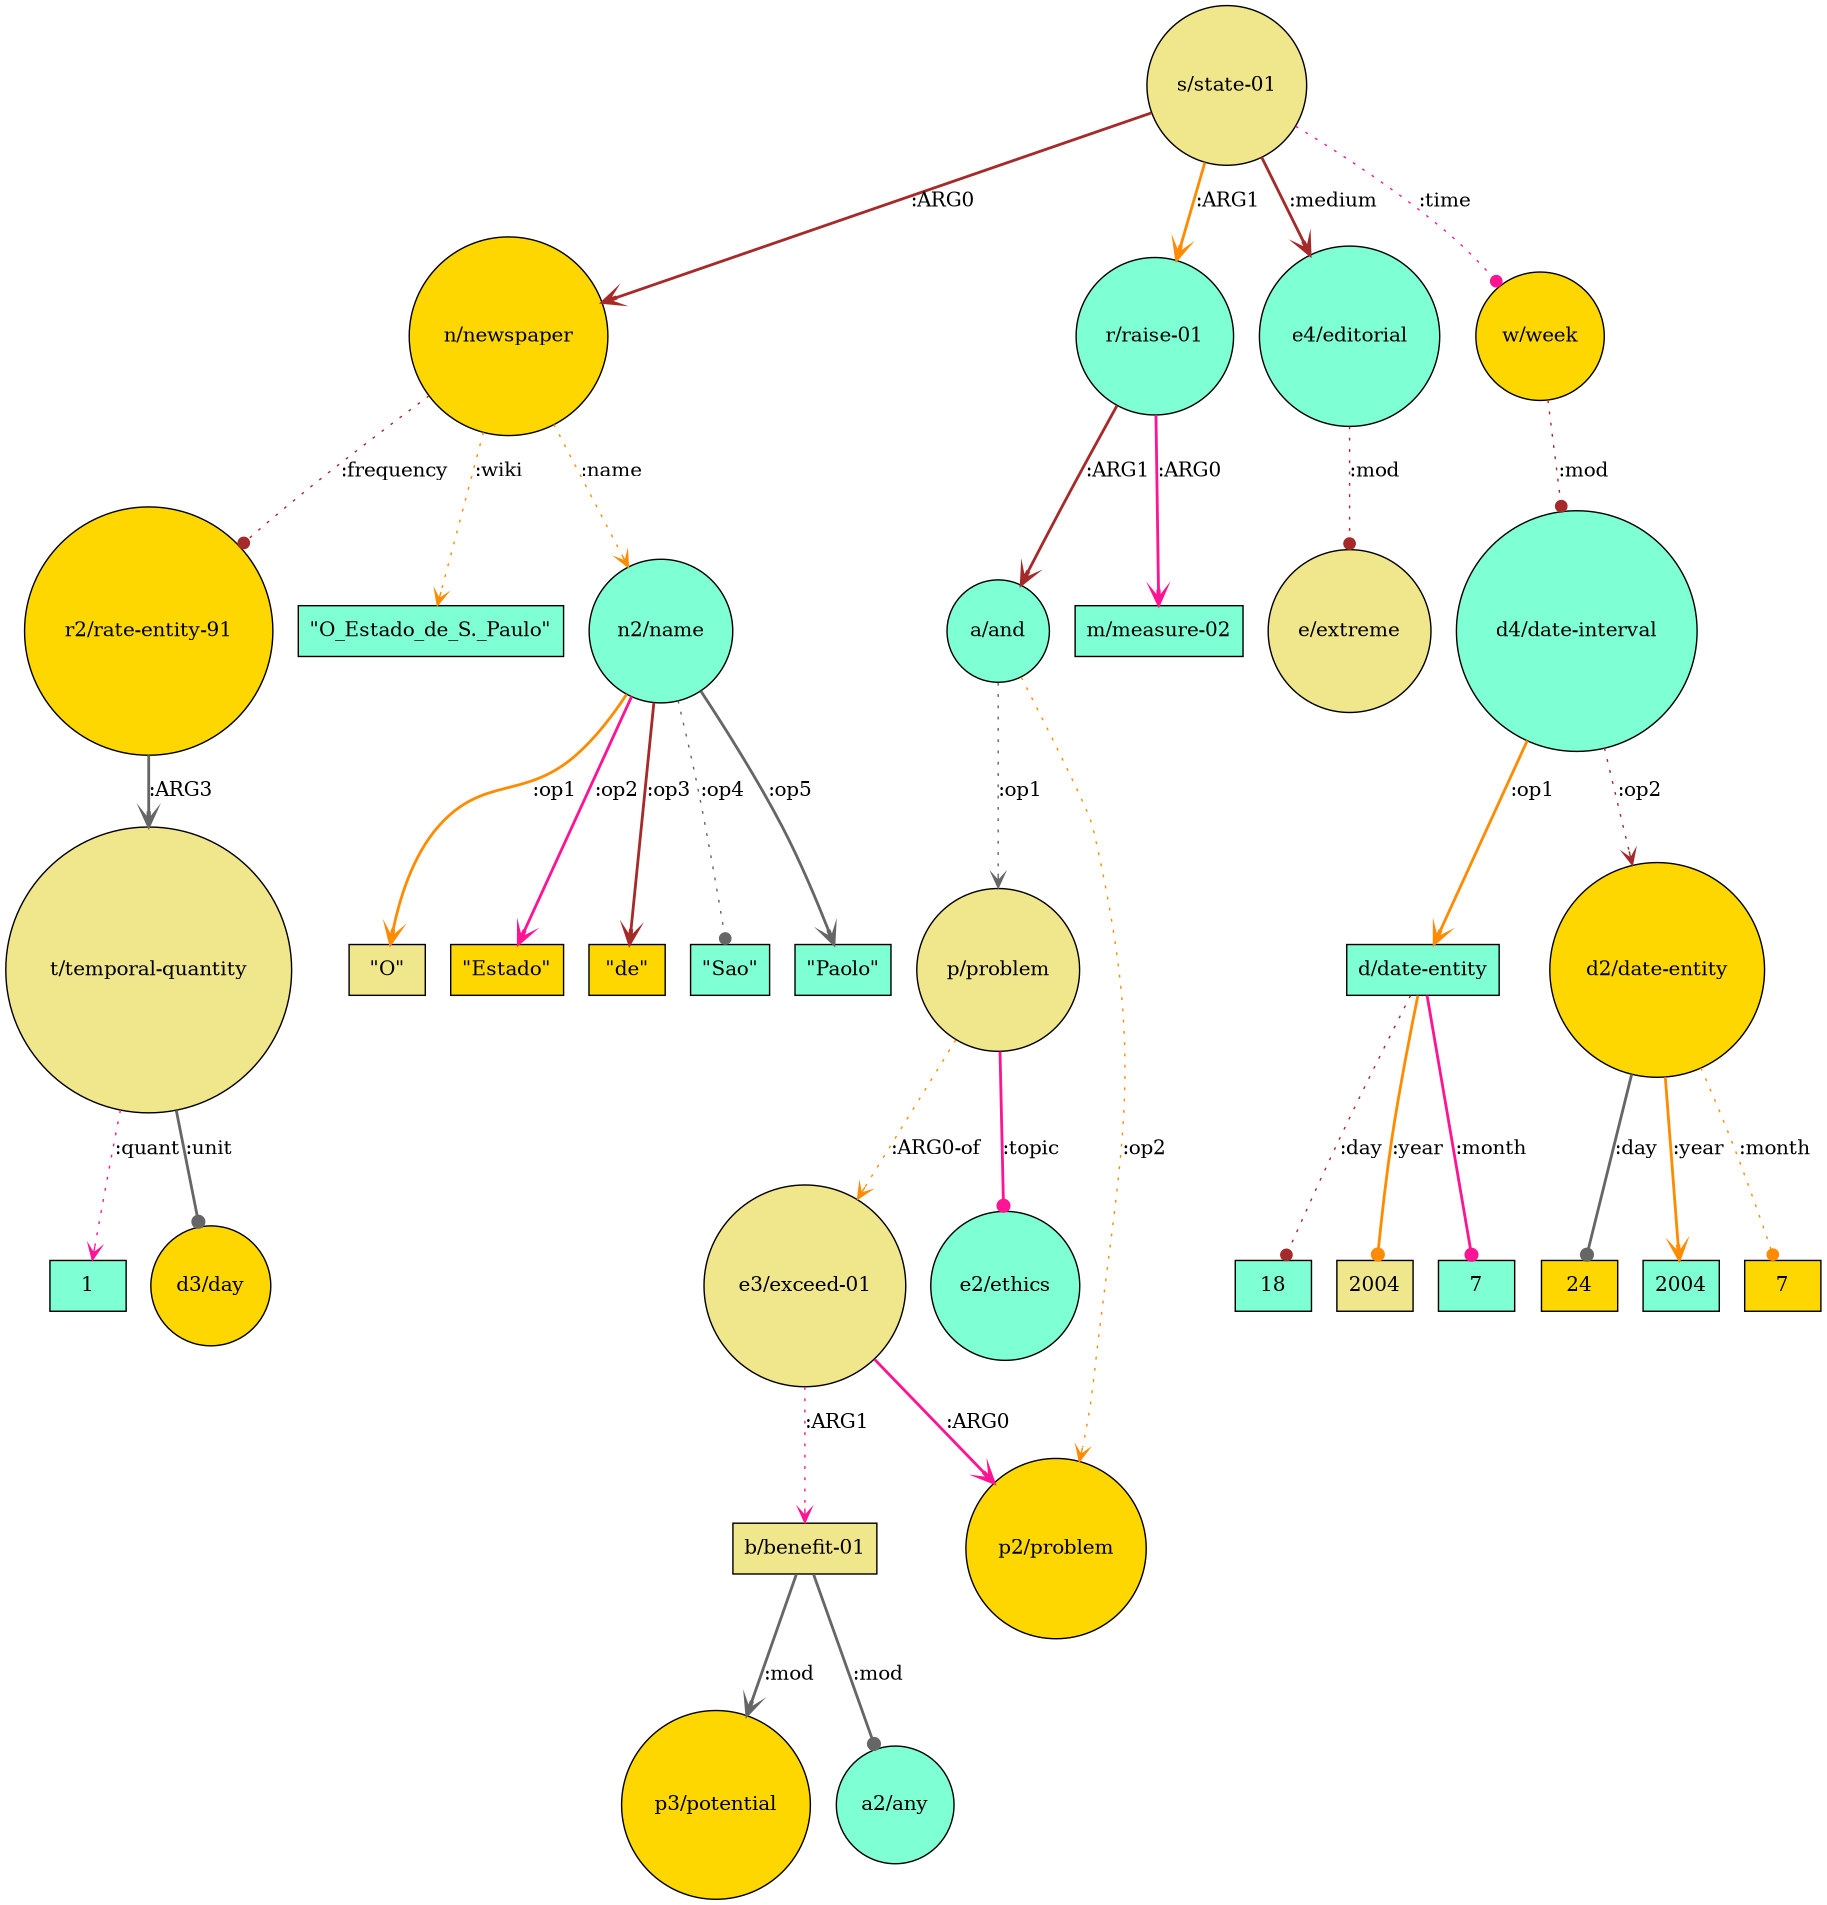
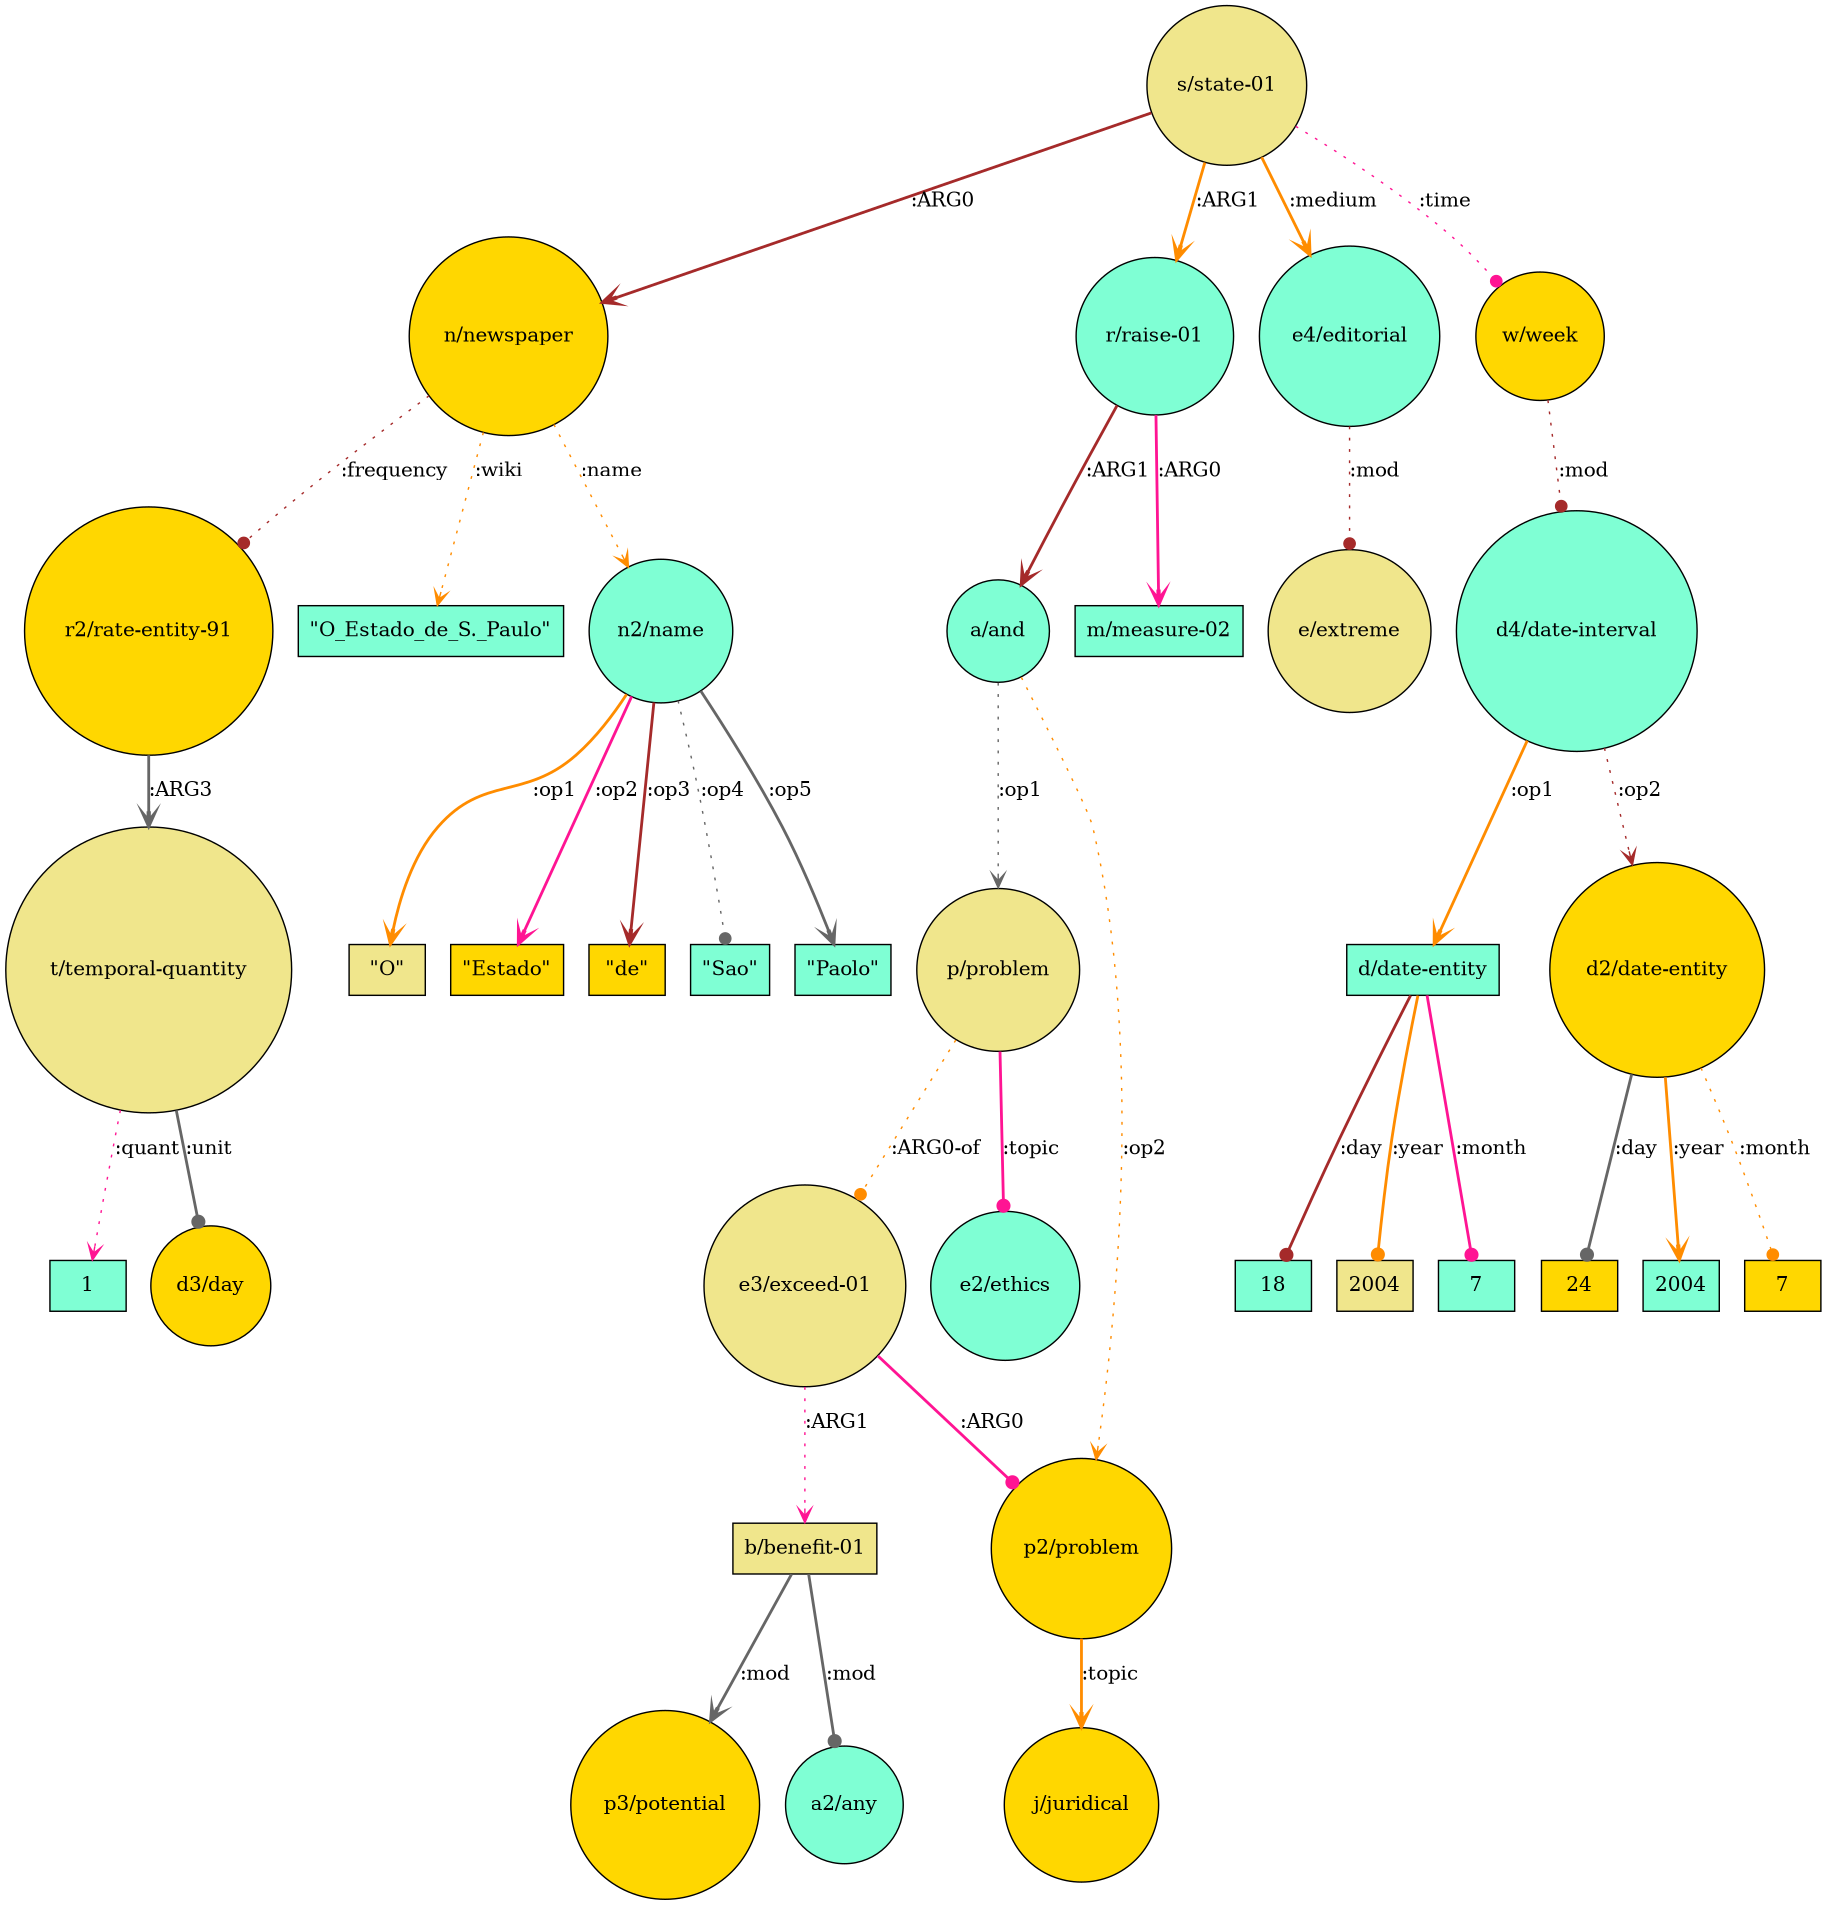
edge "s/state-01" -> "e4/editorial": color brown -> darkorange
edge "p/problem" -> "e3/exceed-01": arrowhead vee -> dot
edge "d/date-entity" -> "18": style dotted -> bold
edge "e3/exceed-01" -> "p2/problem": arrowhead vee -> dot
node "j/juridical": added
